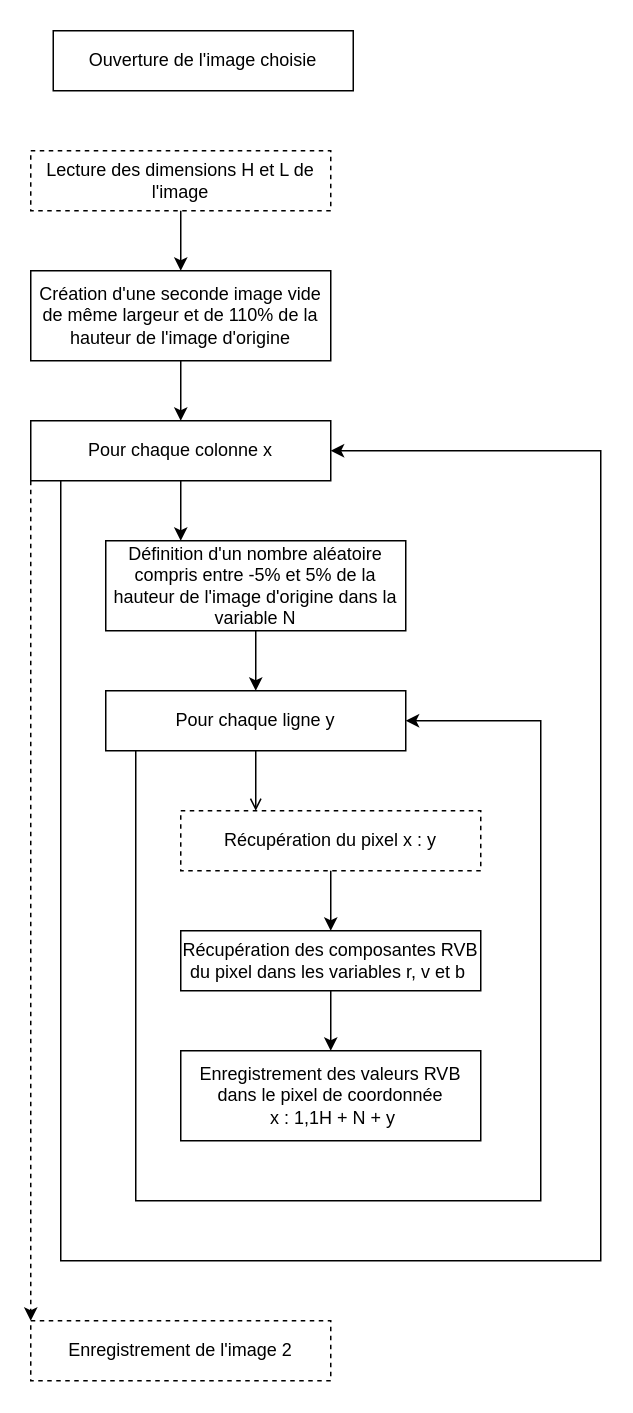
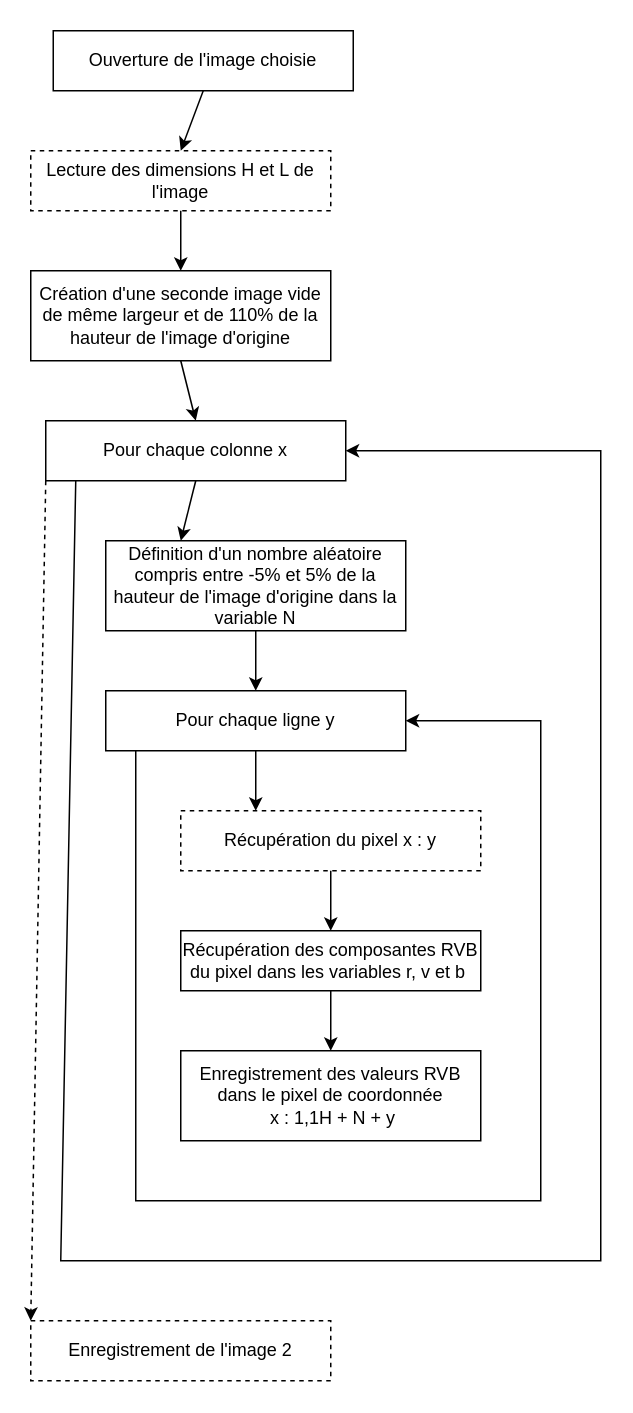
edge "Ouverture de l'image choisie" -> "Lecture des dimensions H et L de l'image": added
node "Pour chaque colonne x": moved (181, 451) -> (196, 451)
edge "Pour chaque ligne y" -> "Récupération du pixel x : y": arrowhead open -> classic
